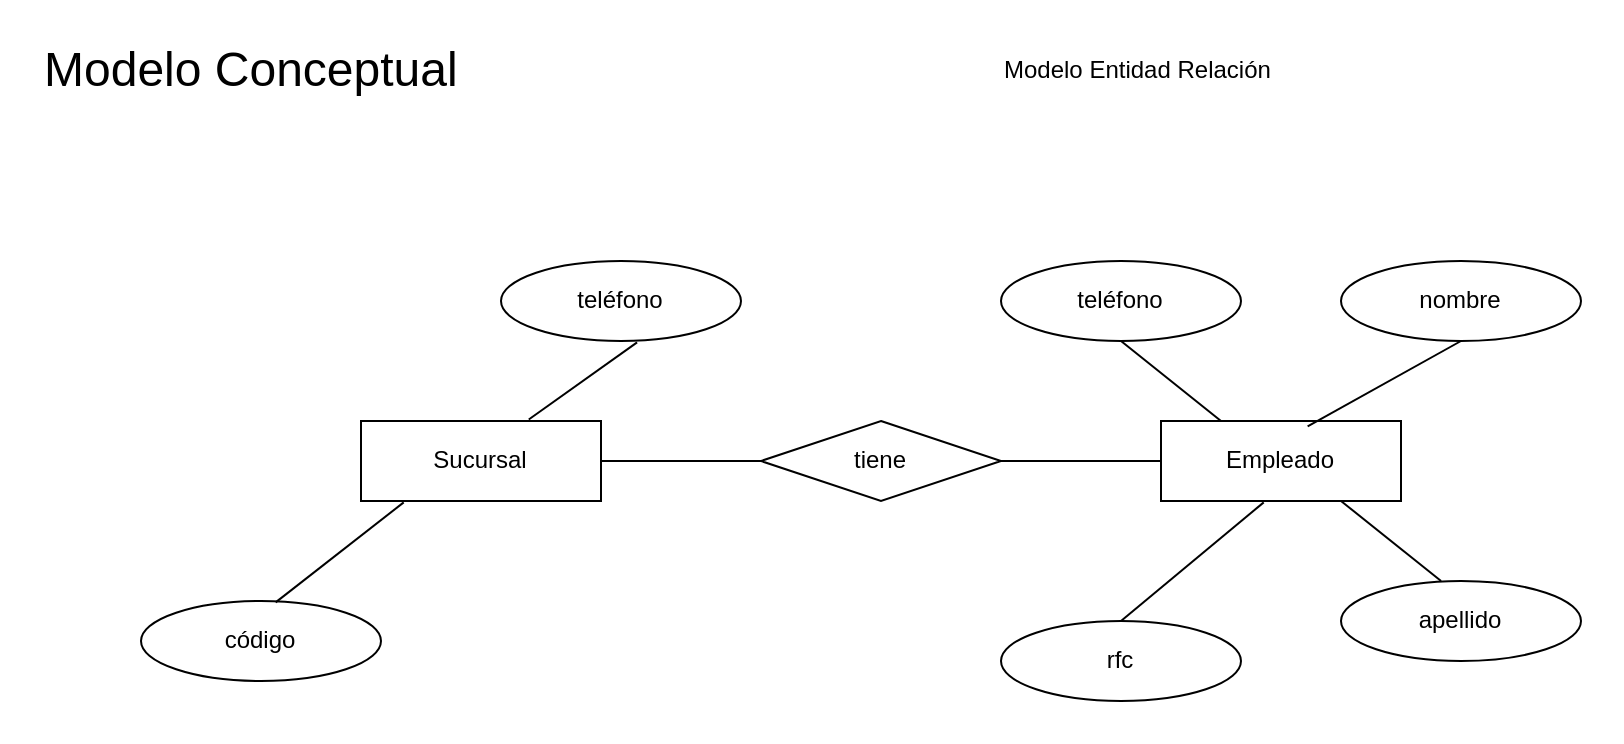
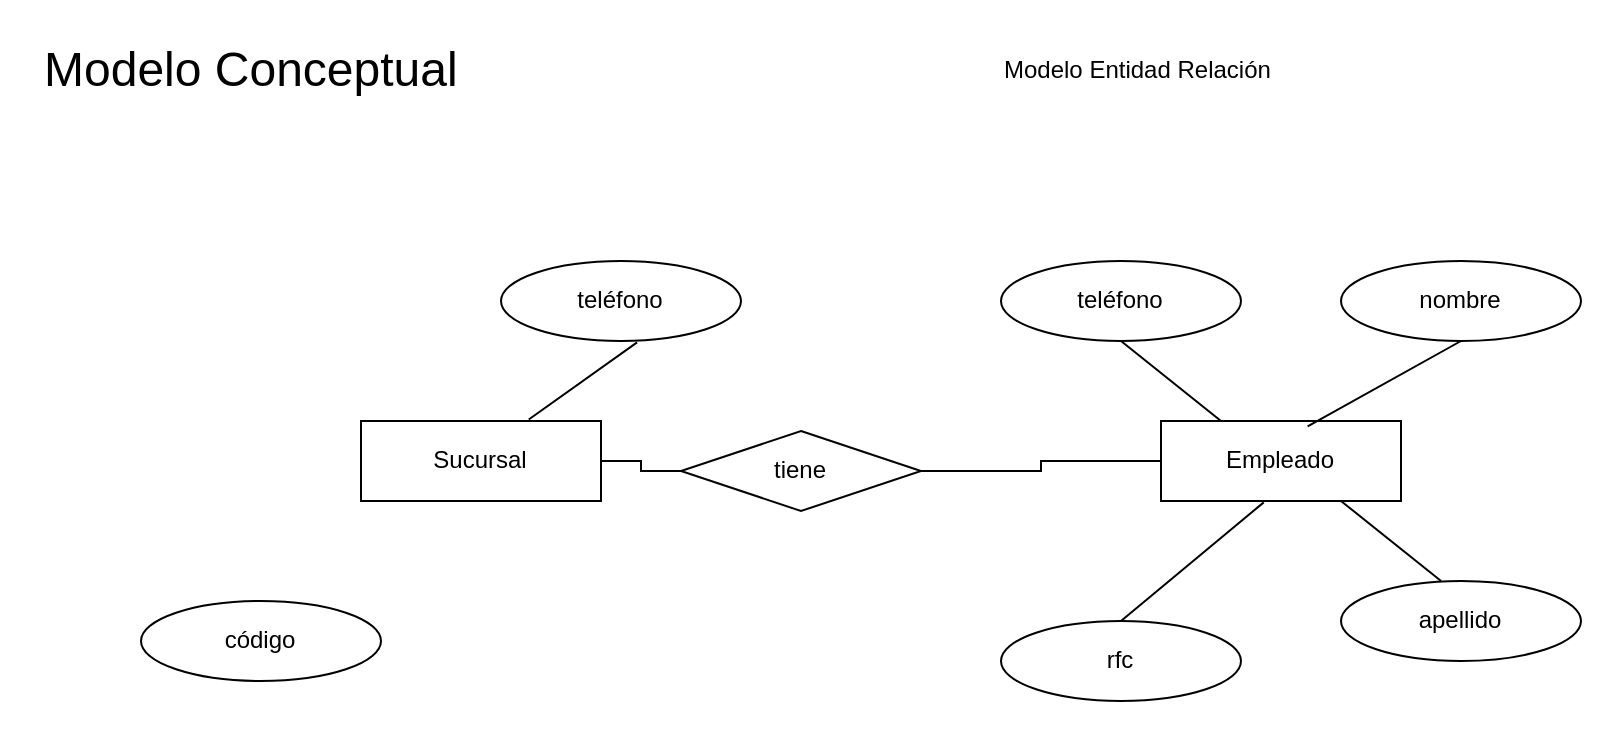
node "tiene": moved (881, 461) -> (801, 471)
edge "Sucursal" -- "código": removed
